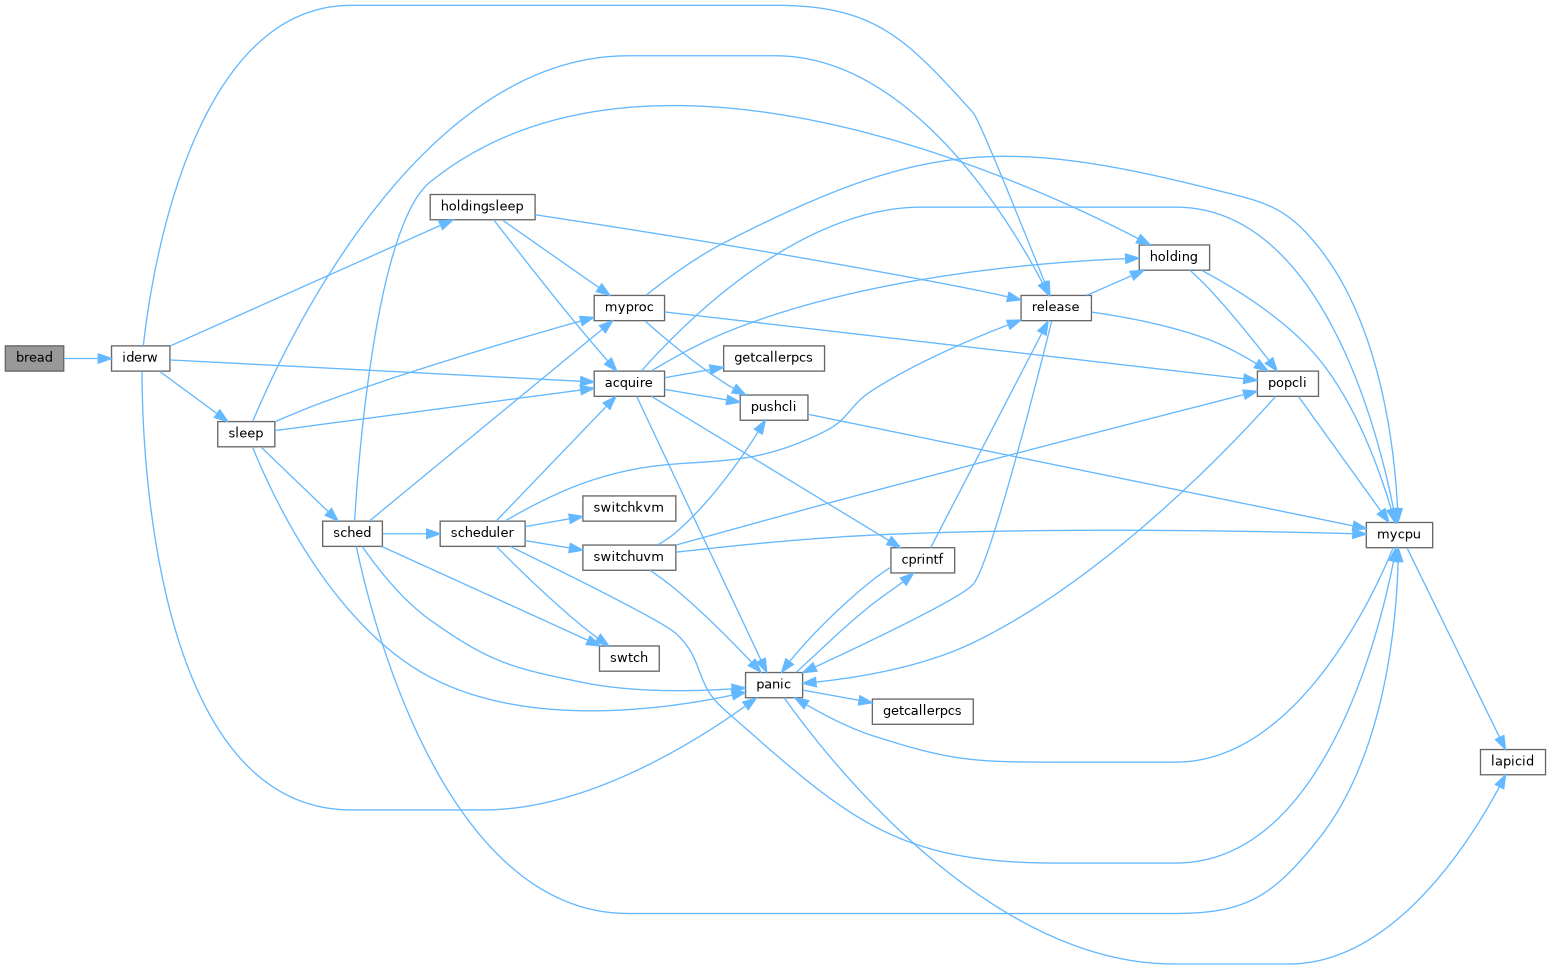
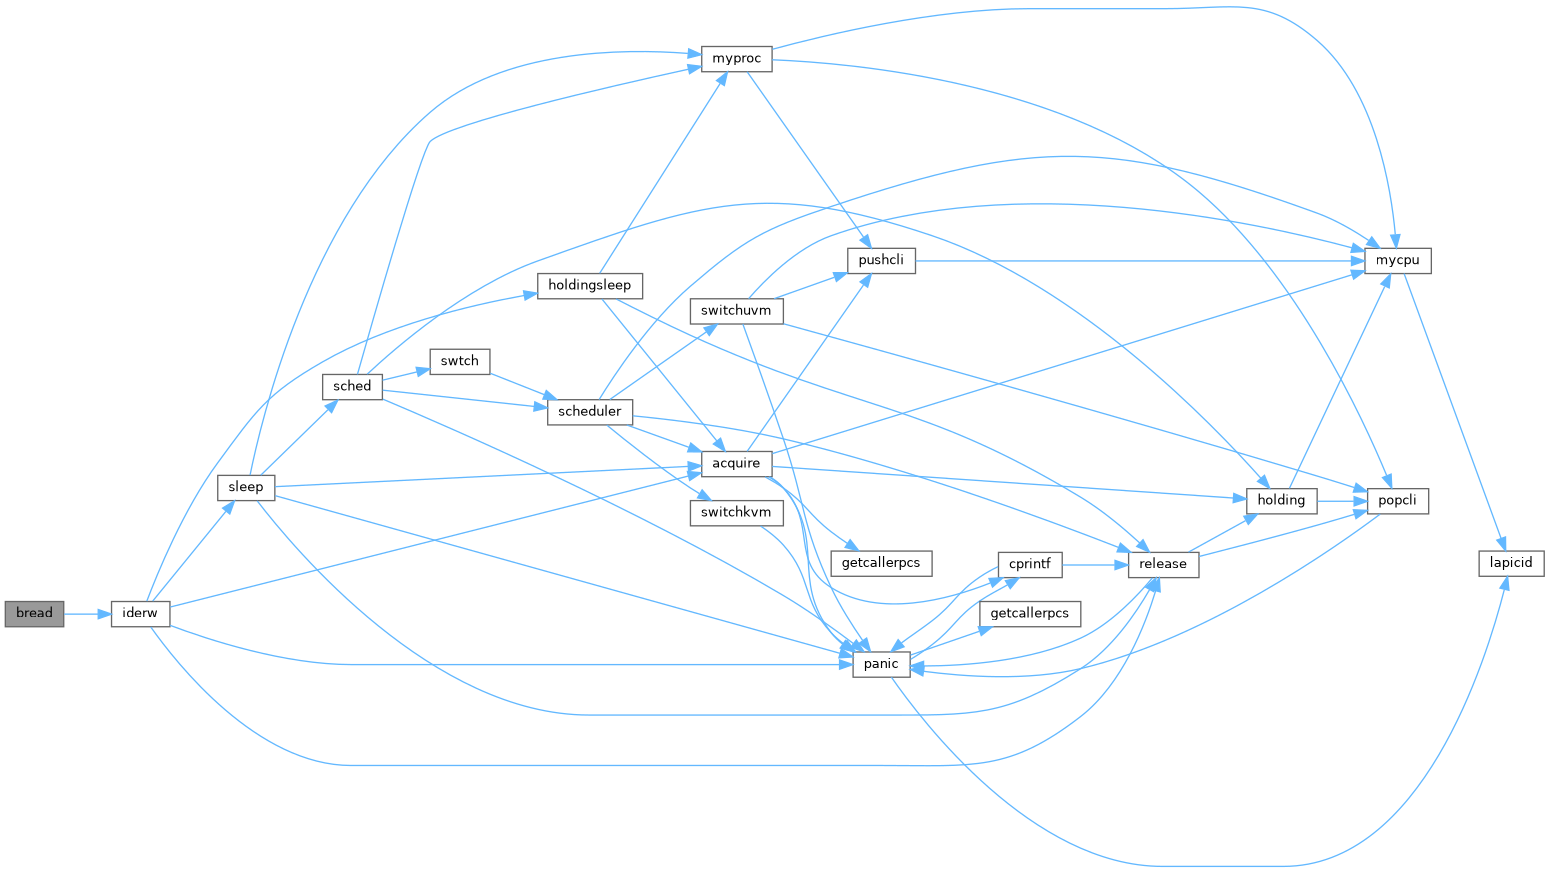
edge "popcli" -> "mycpu": removed
edge "scheduler" -> "swtch": reversed
edge "mycpu" -> "panic": now "switchkvm" -> "panic"
edge "sched" -> "mycpu": removed
